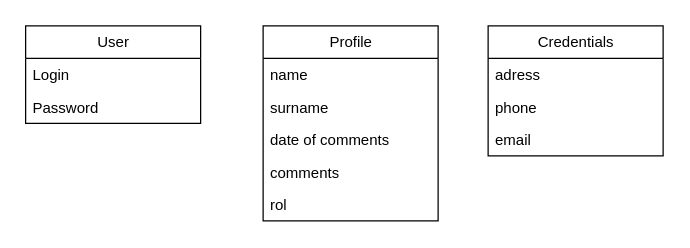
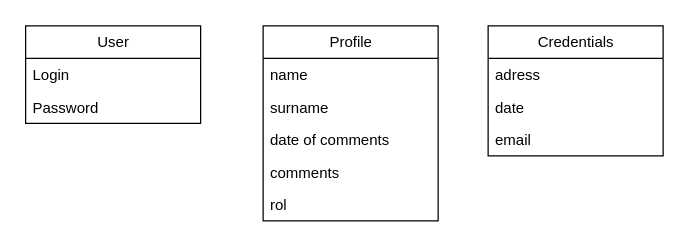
node "phone": label "phone" -> "date"
